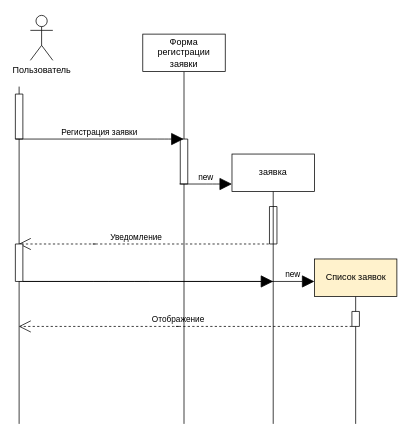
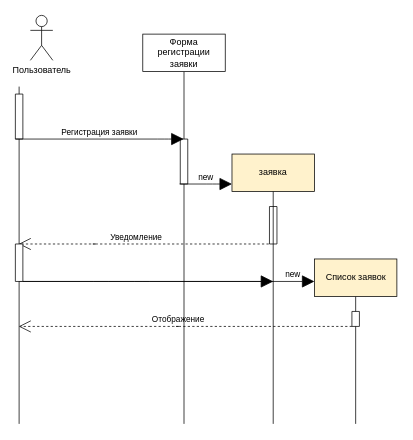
node "заявка": fillcolor #ffffff -> #fff2cc
